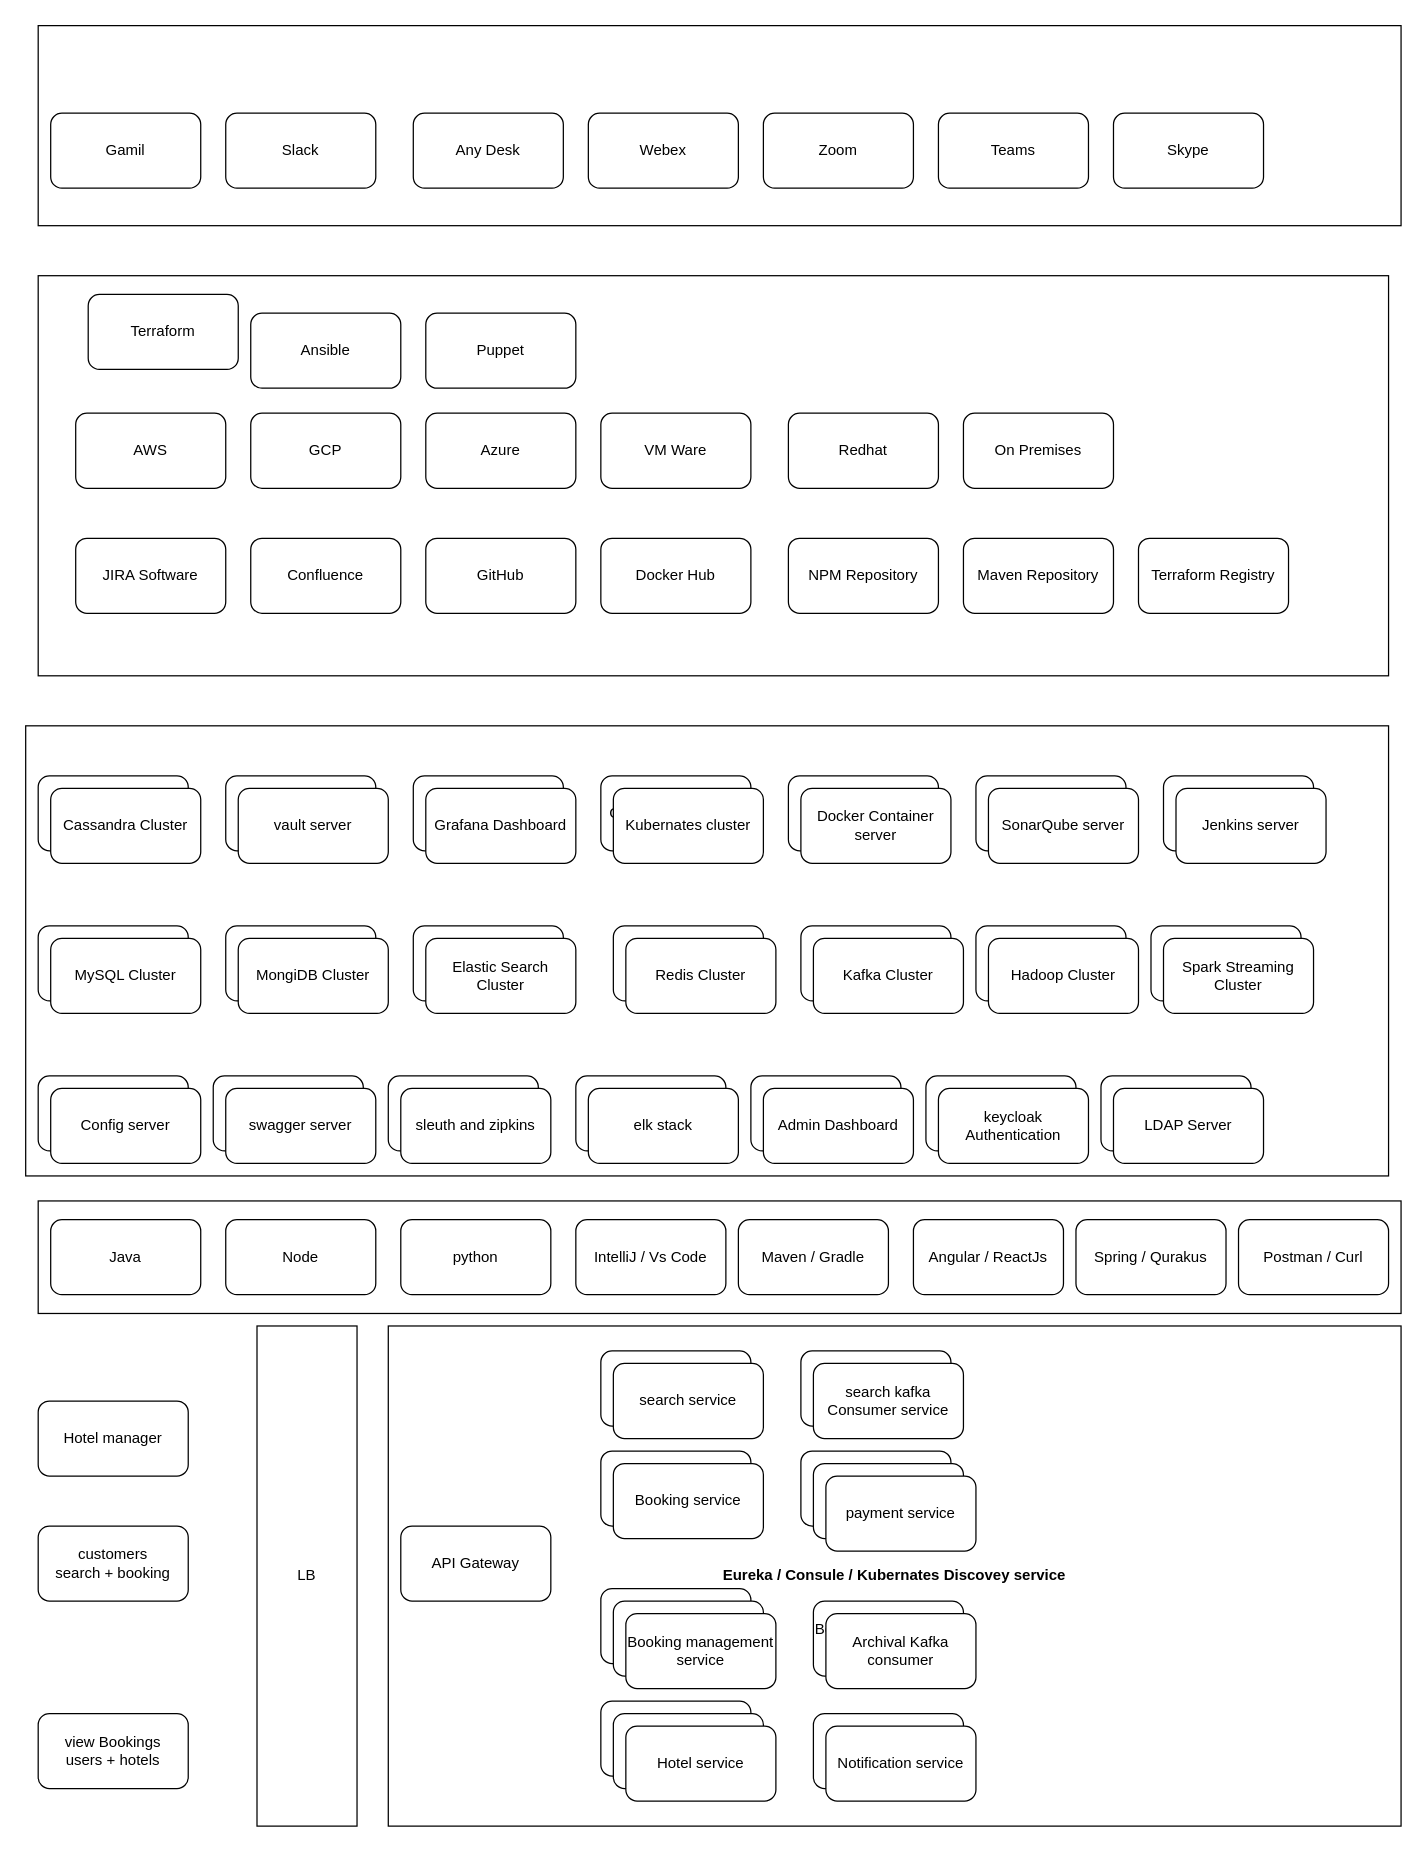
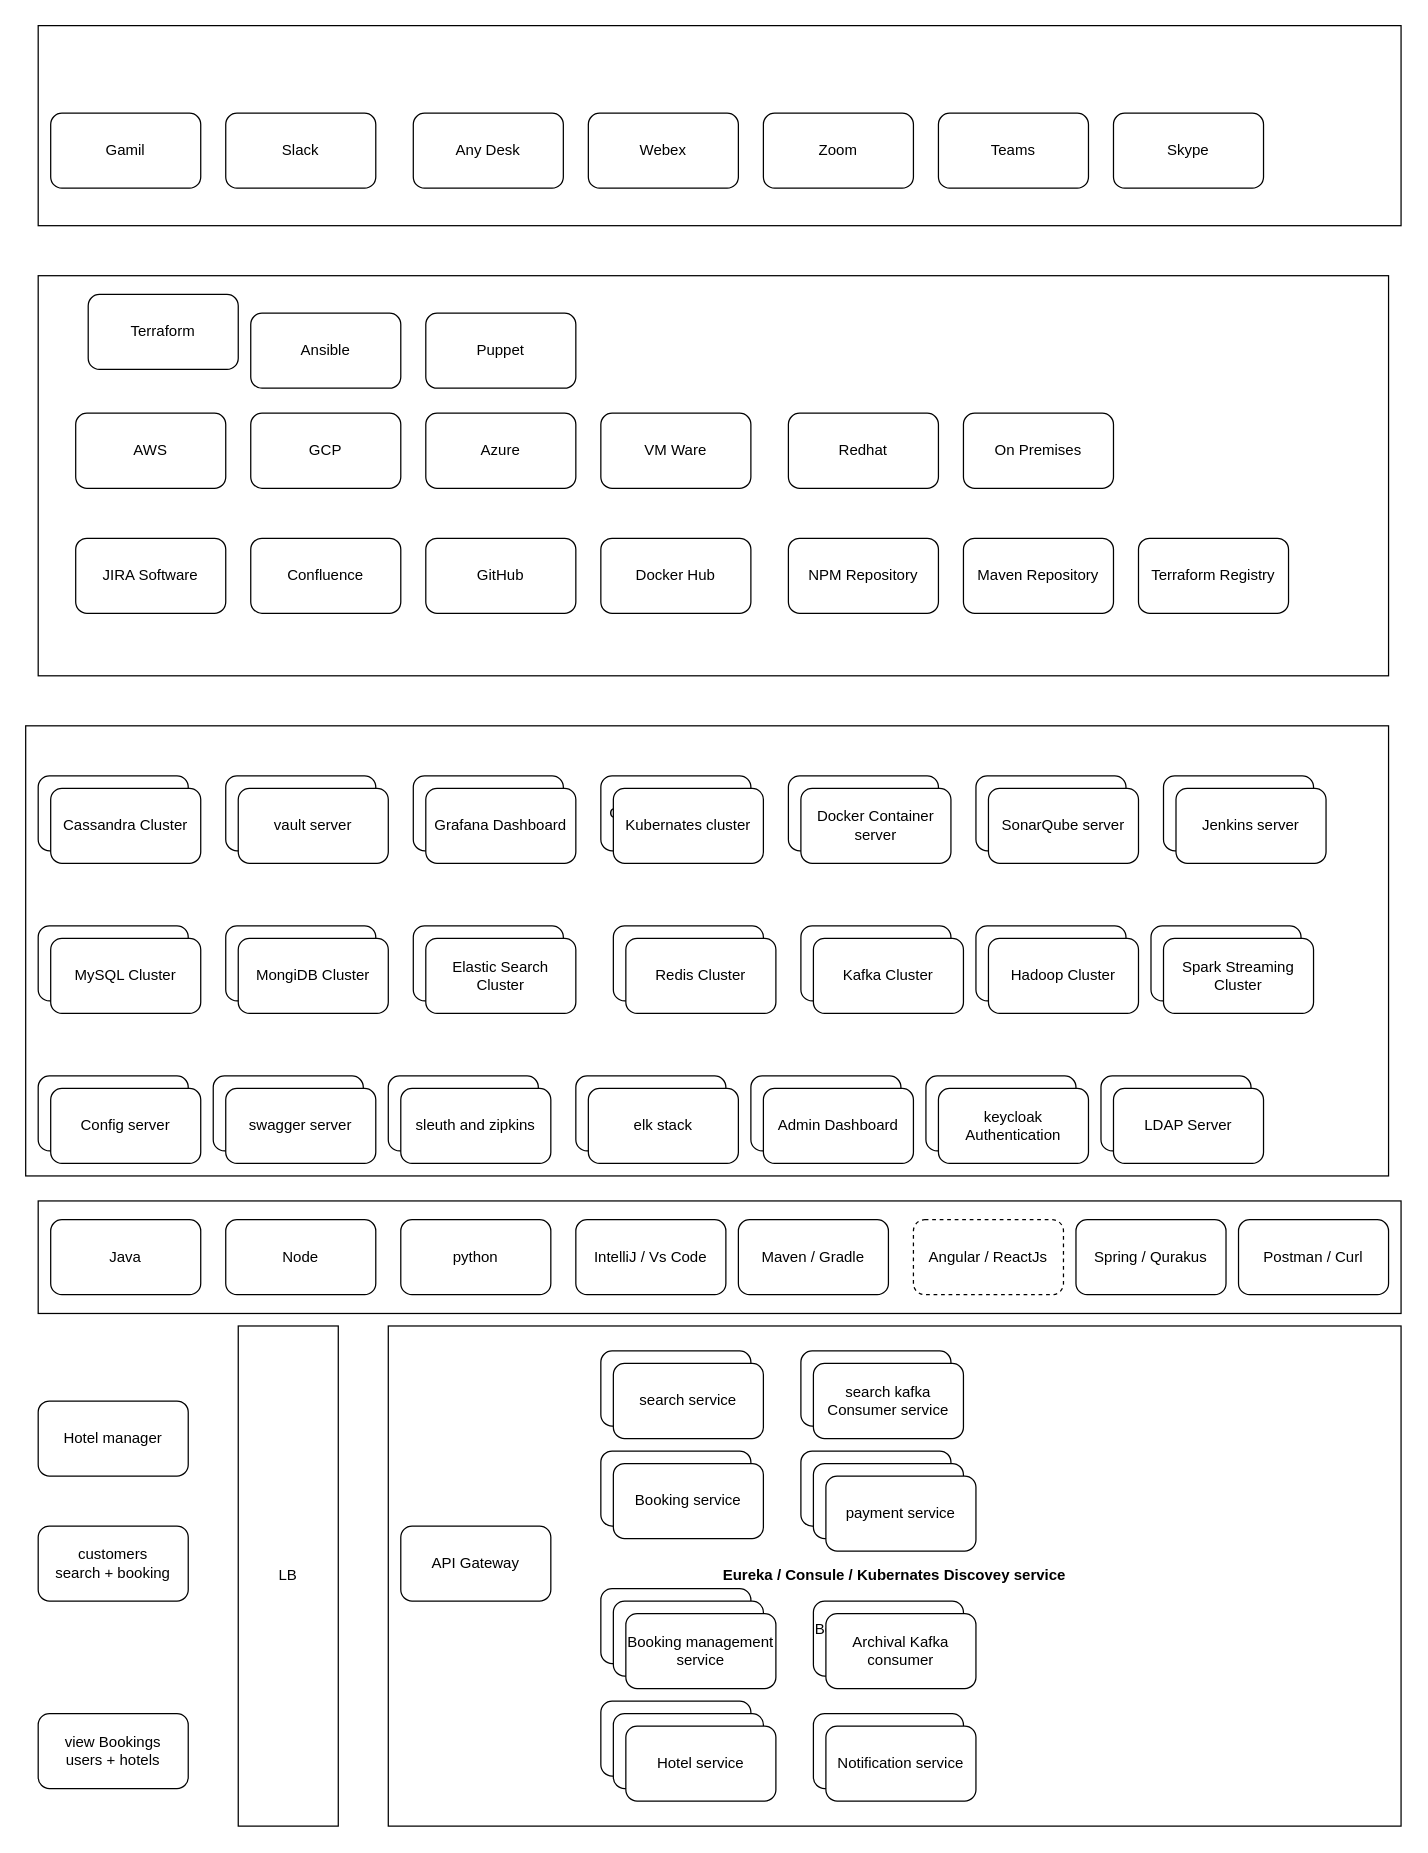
node "Angular / ReactJs": style solid -> dashed
node "LB": moved (307, 1576) -> (288, 1576)
